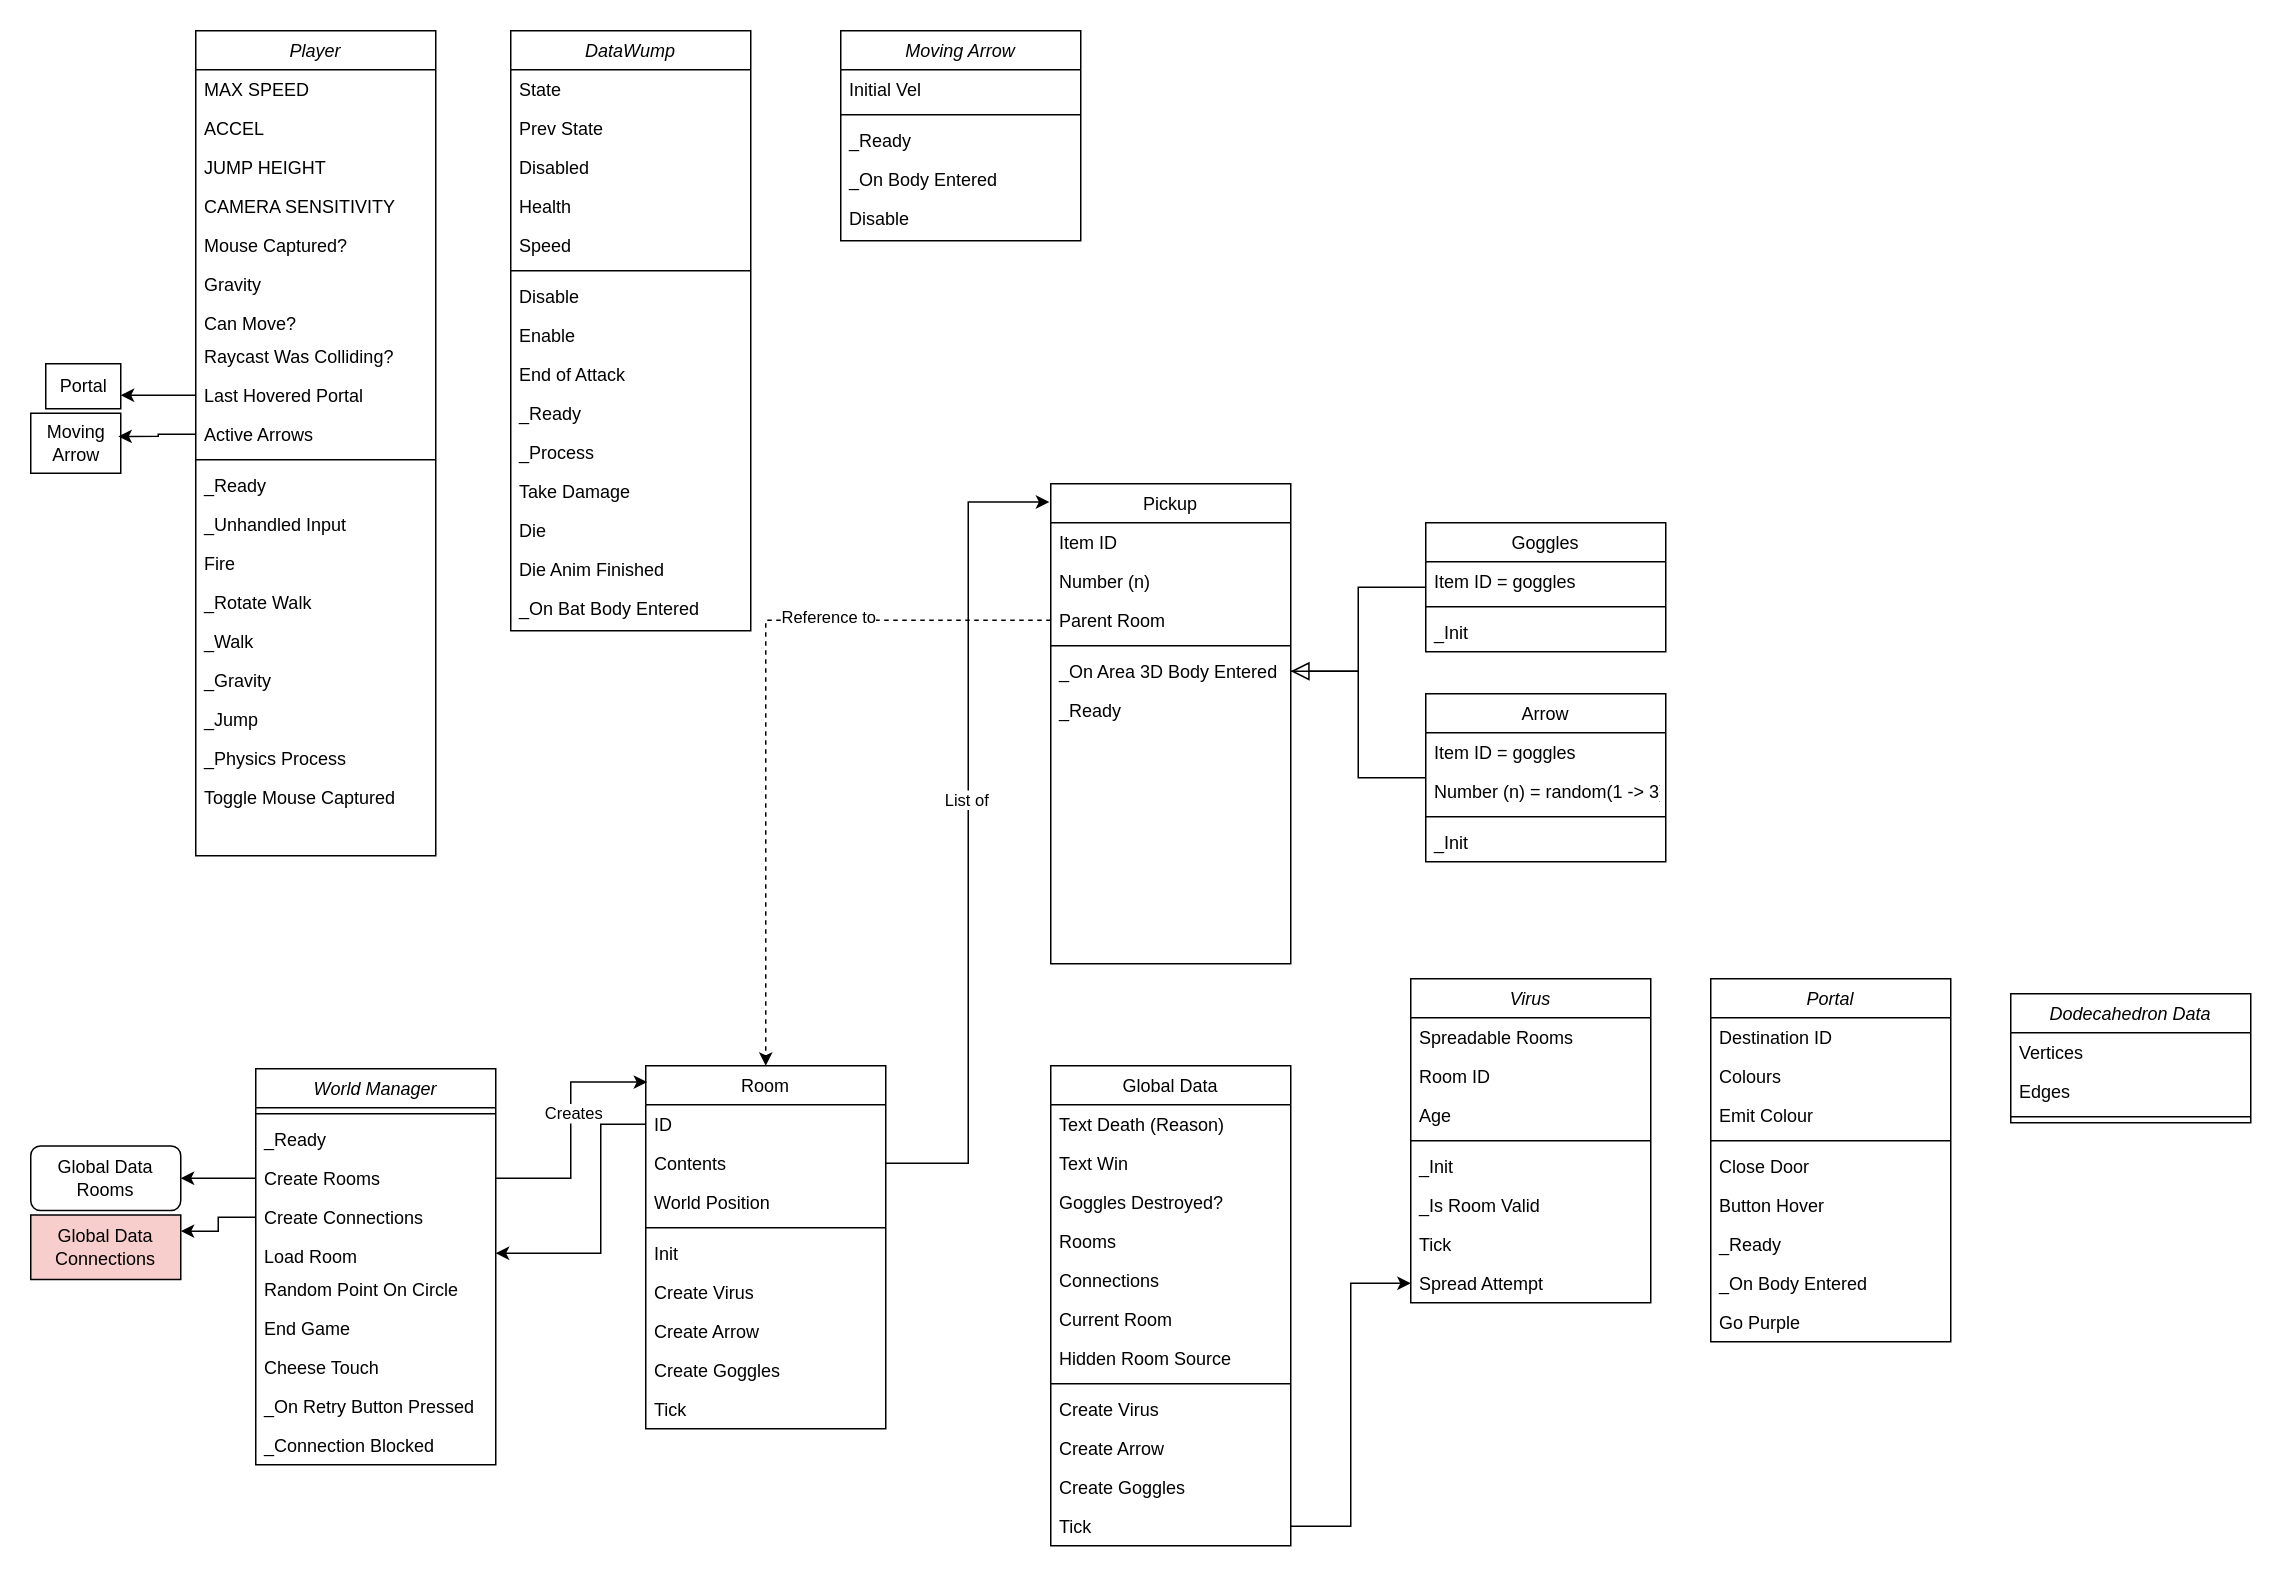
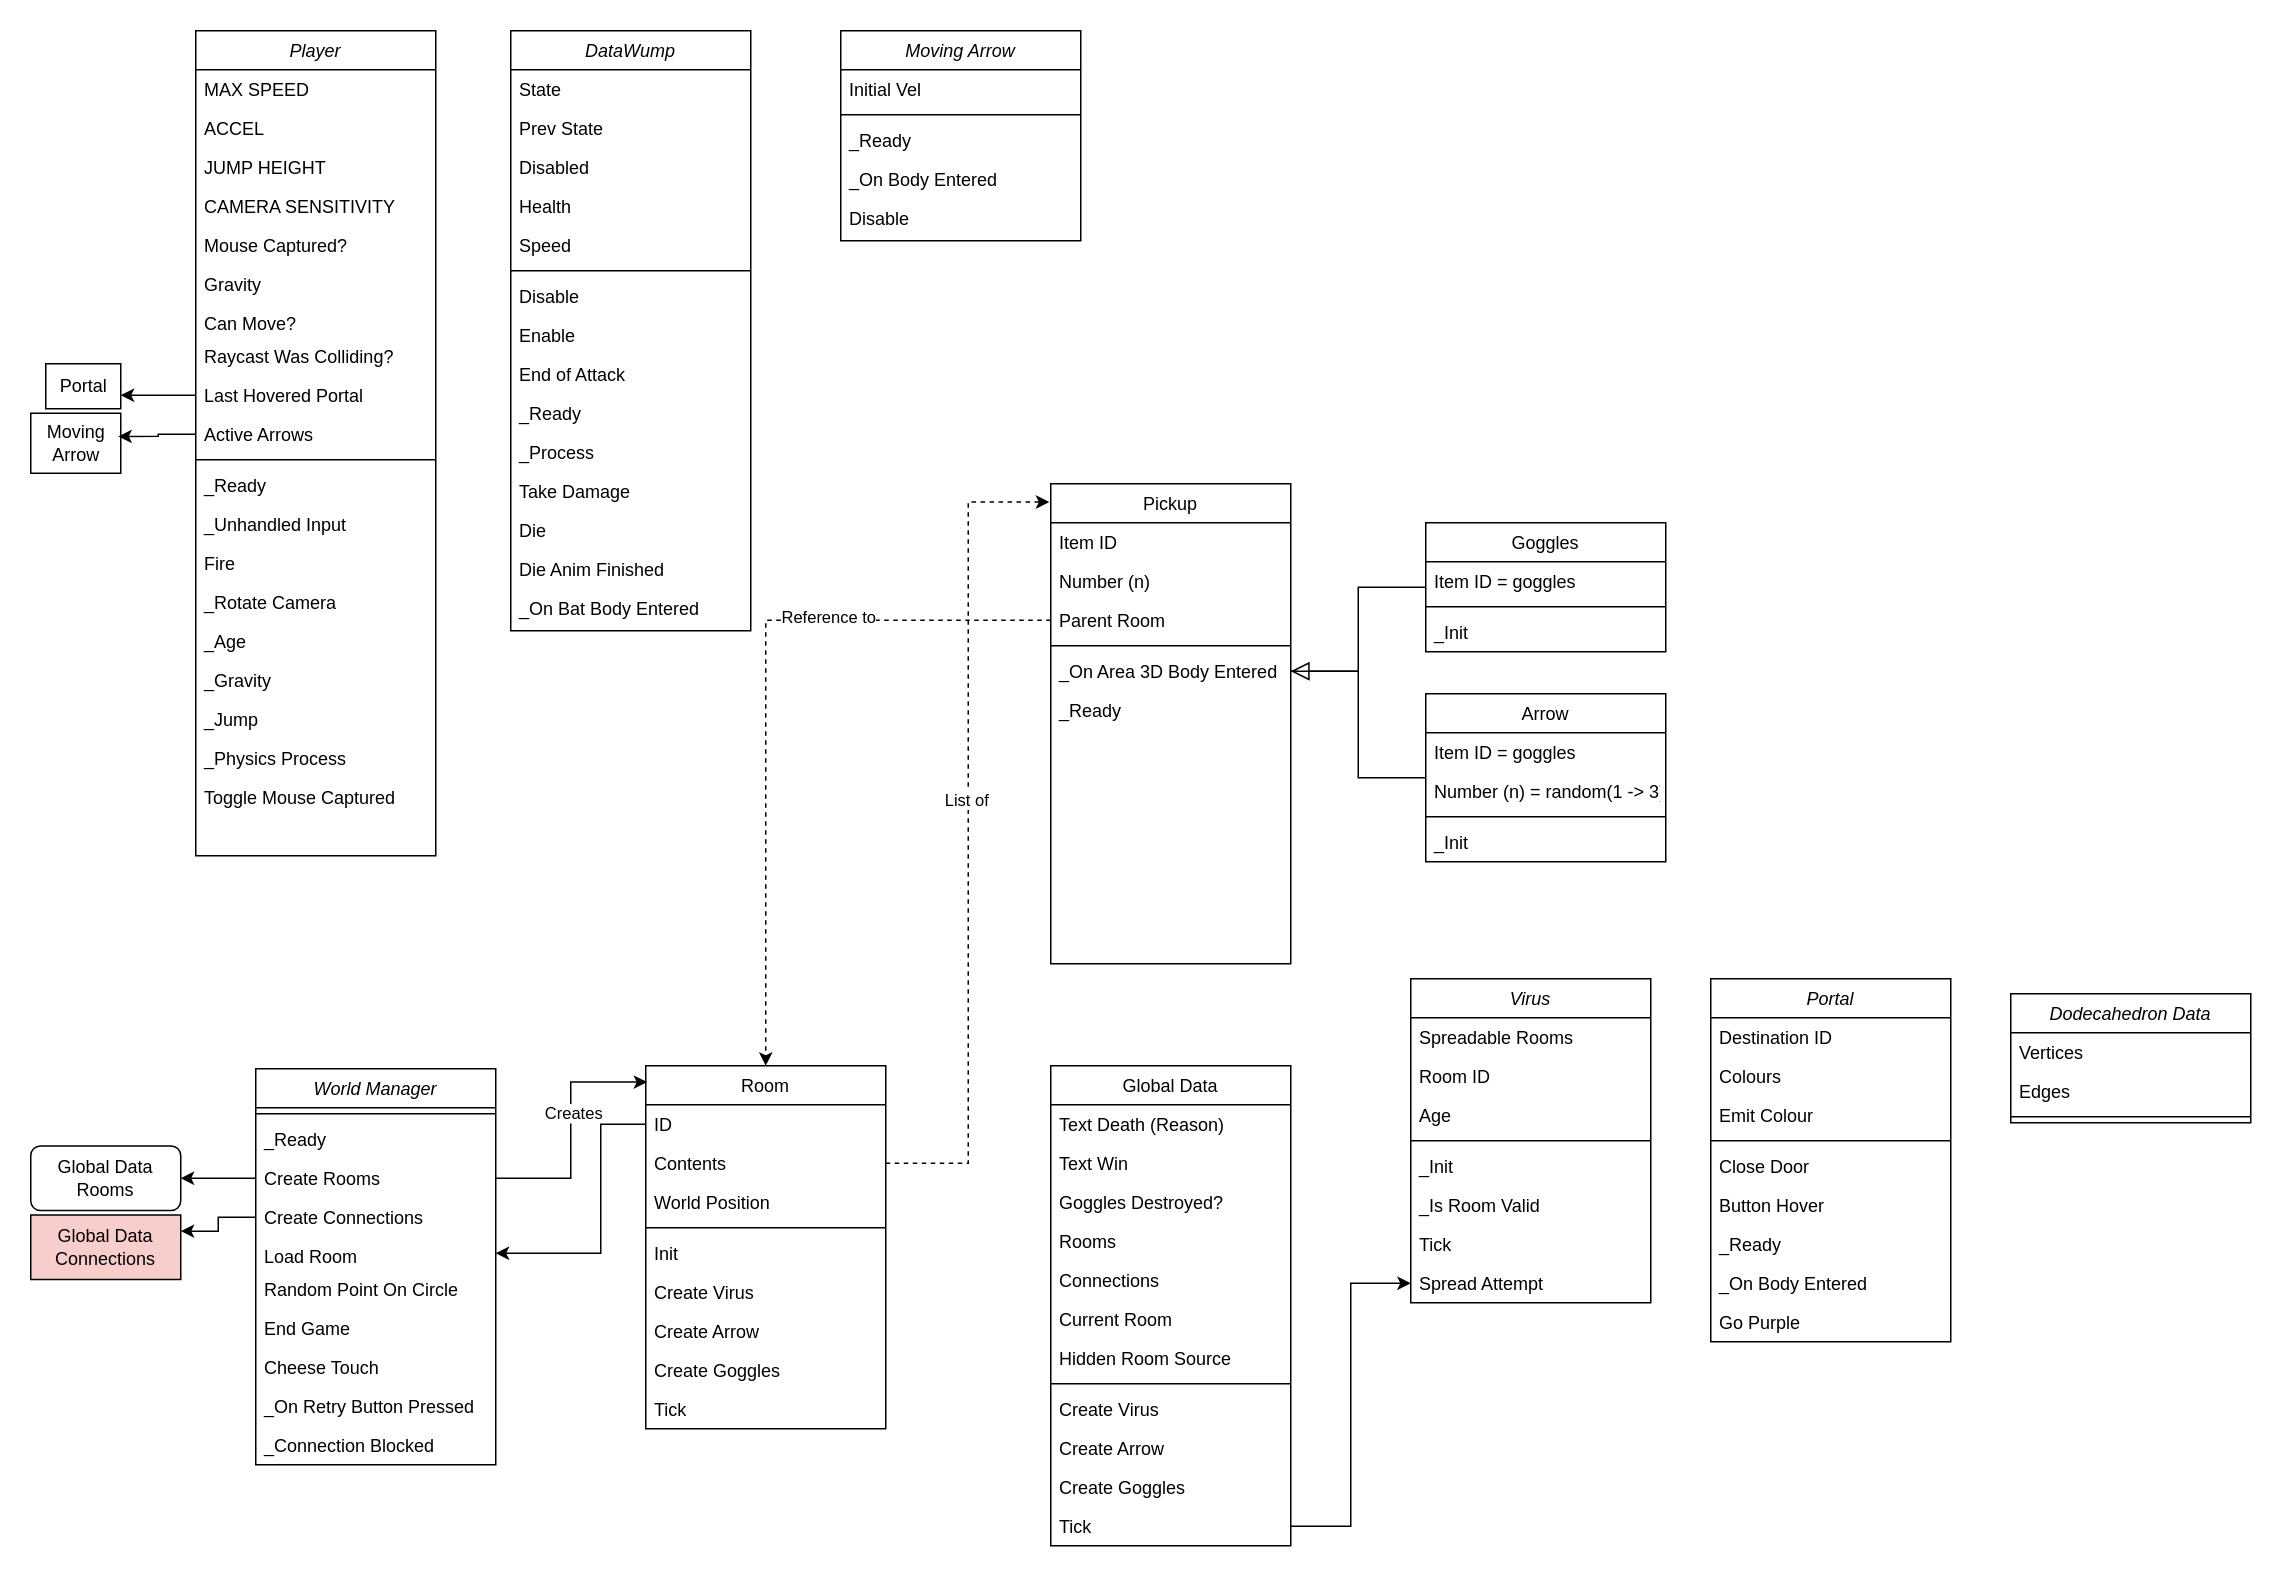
node "_Rotate Walk": label "_Rotate Walk" -> "_Rotate Camera"
node "_Walk": label "_Walk" -> "_Age"
edge "Contents" -> "Pickup": style solid -> dashed
